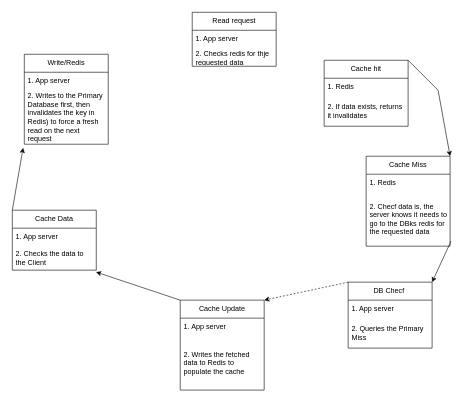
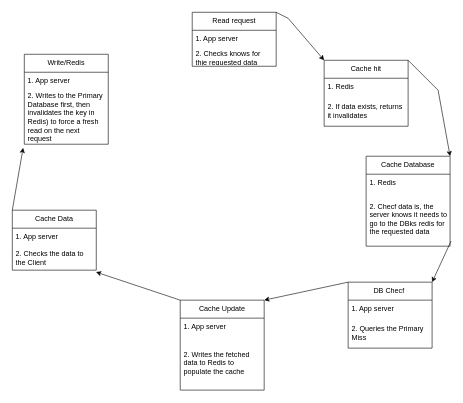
edge "Read request" -> "Cache hit": added
node "2. Checks redis for thje requested data": label "2. Checks redis for thje requested data" -> "2. Checks knows for thje requested data"
node "Cache Miss": label "Cache Miss" -> "Cache Database"
edge "DB Checf" -> "Cache Update": style dashed -> solid
